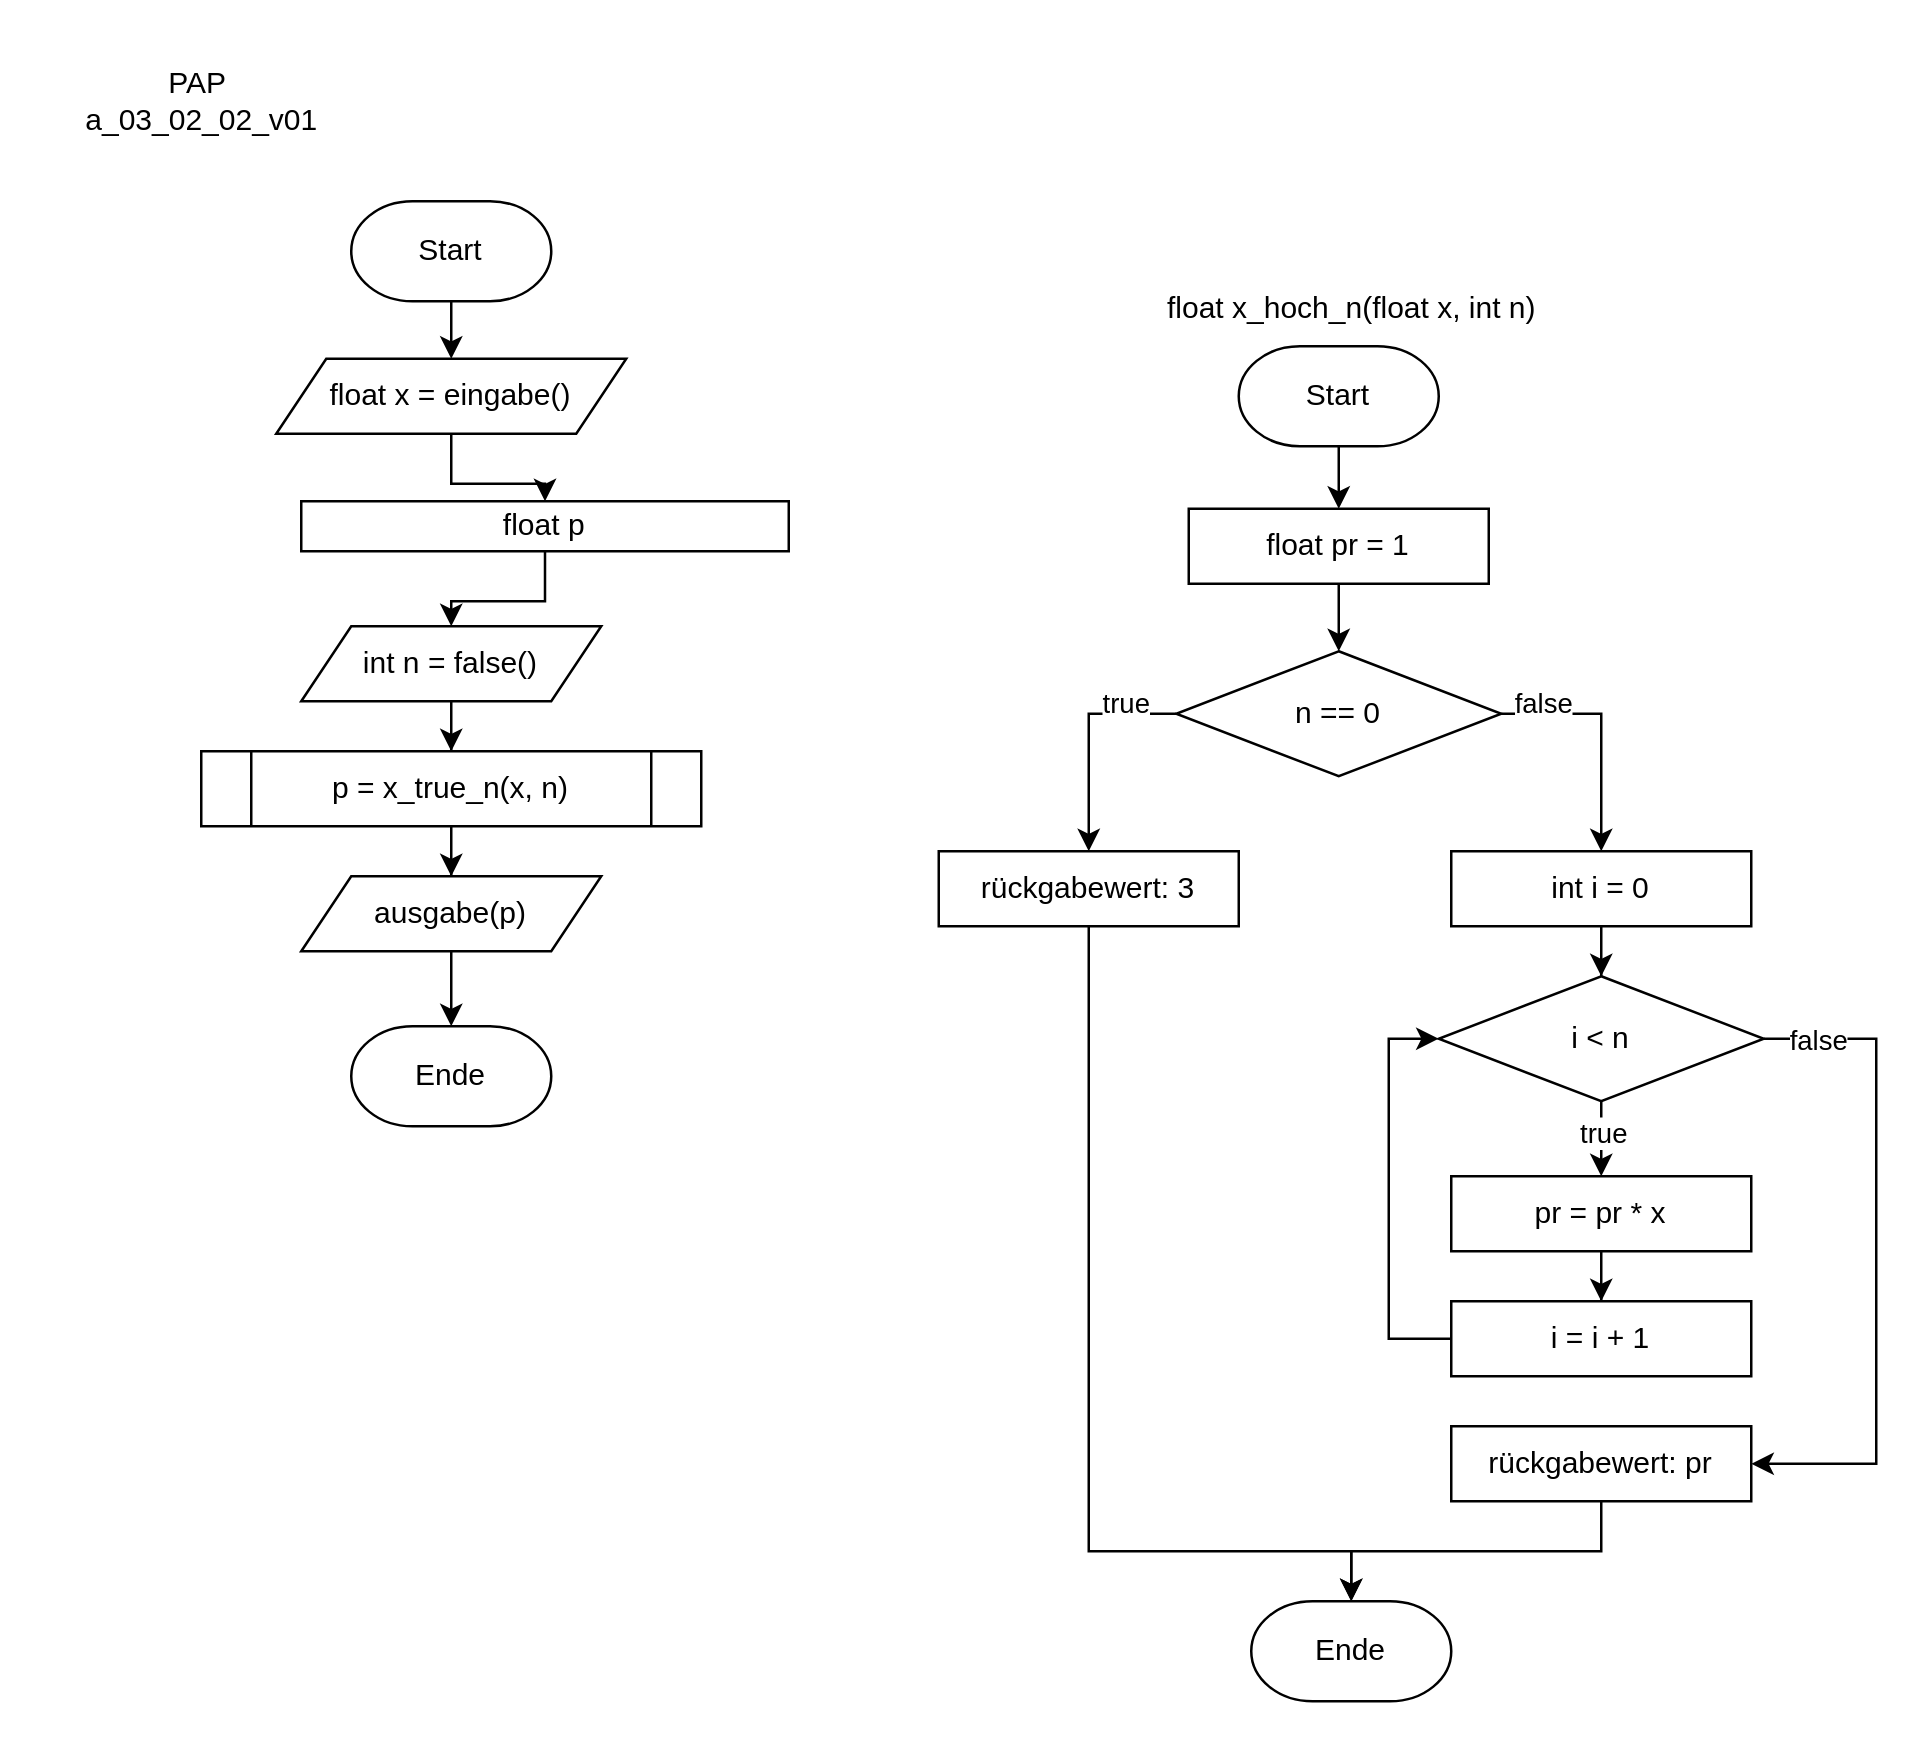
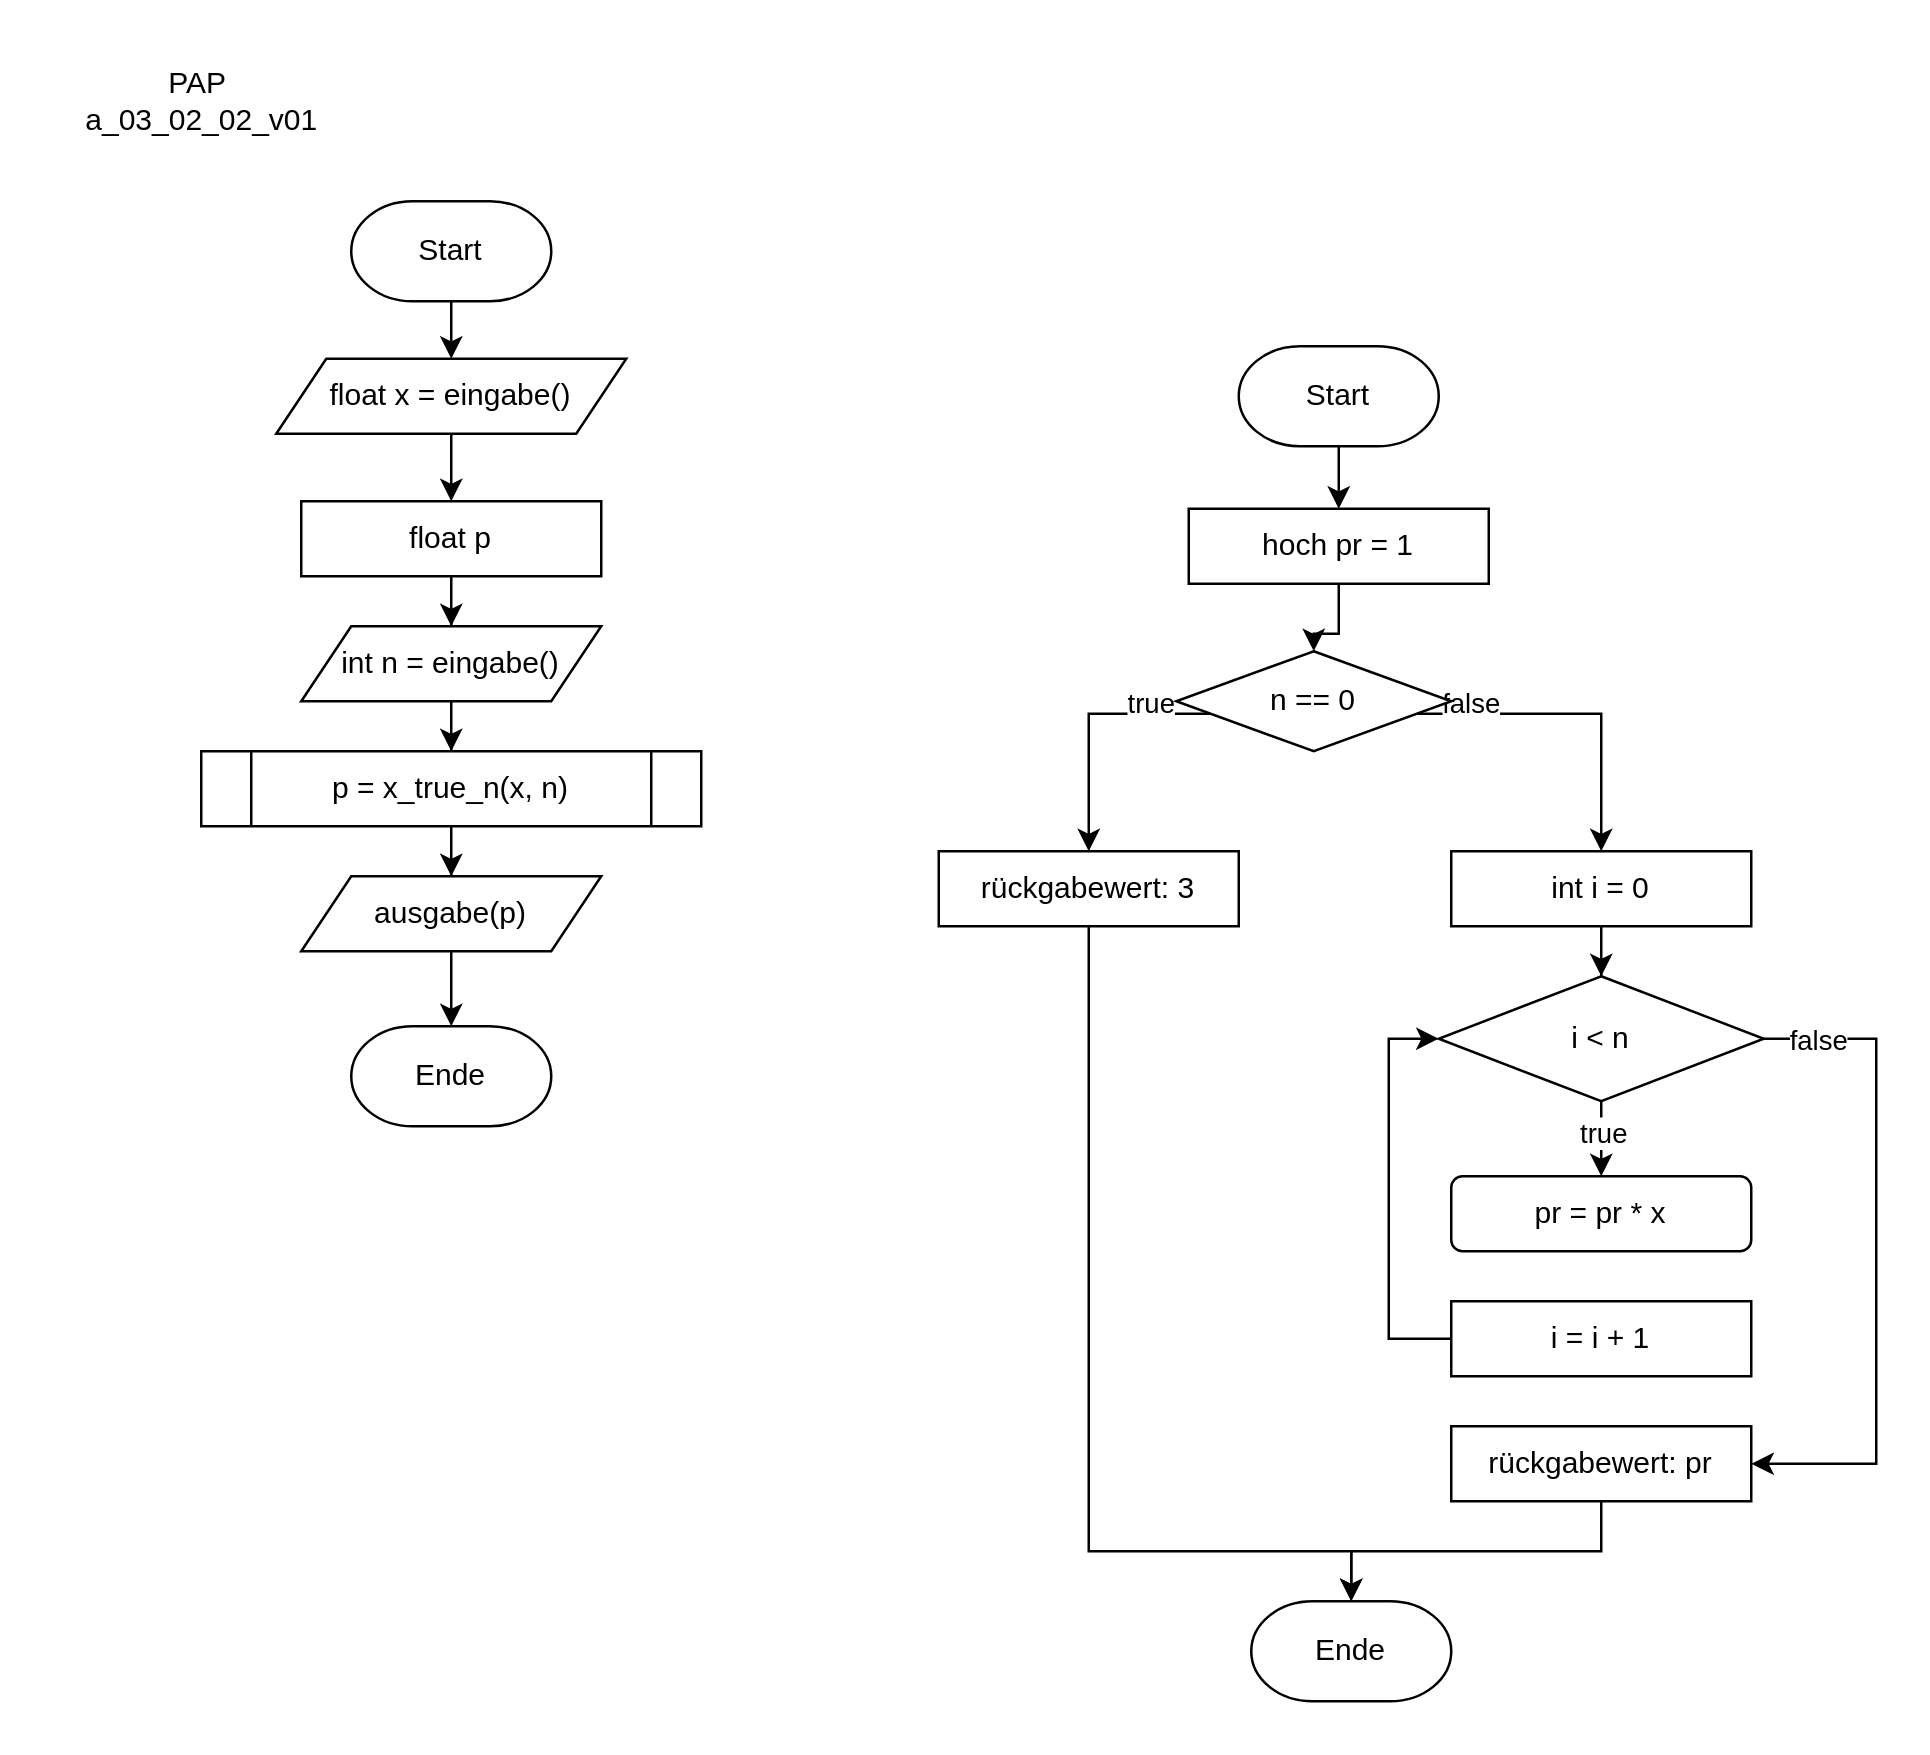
node "float x_hoch_n(float x, int n)": removed
node "float p": size 488x50 -> 300x75
node "float pr = 1": label "float pr = 1" -> "hoch pr = 1"
node "int n = false()": label "int n = false()" -> "int n = eingabe()"
node "n == 0": size 325x125 -> 275x100
node "pr = pr * x": shape rectangle -> rounded rectangle
edge "pr = pr * x" -> "i = i + 1": removed
